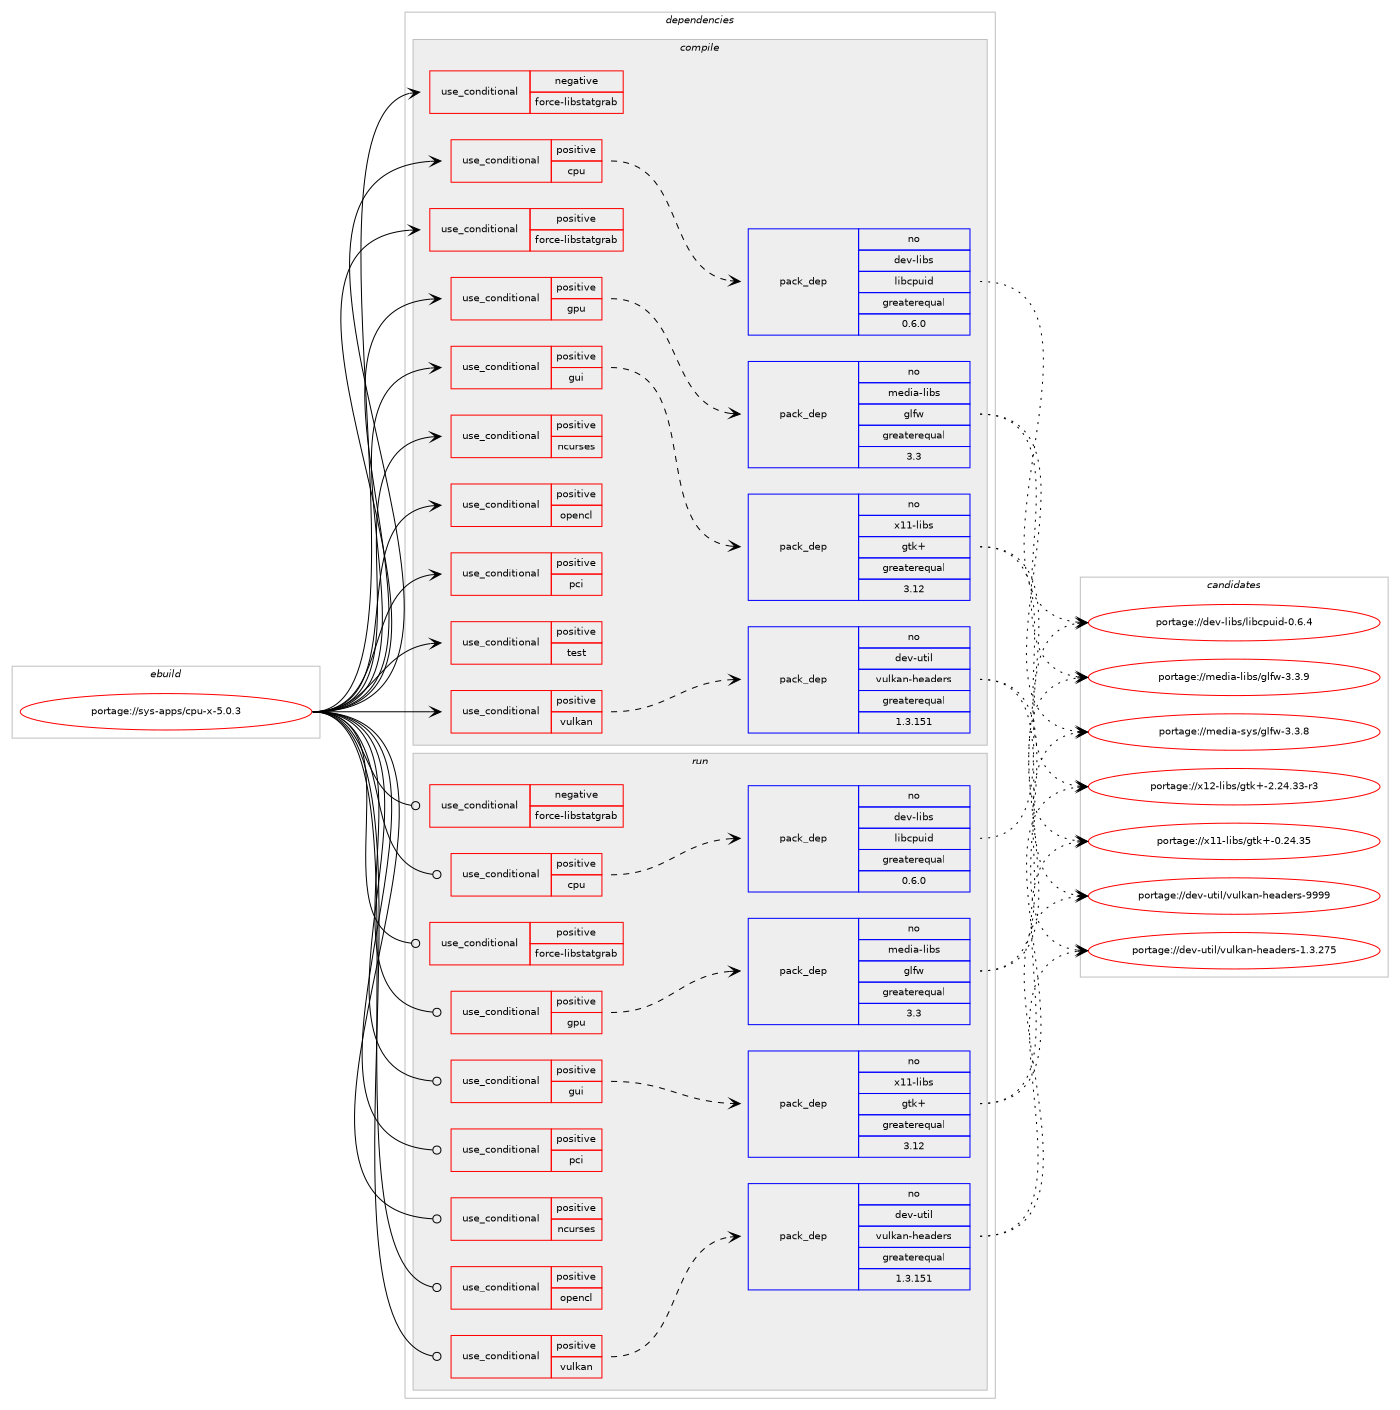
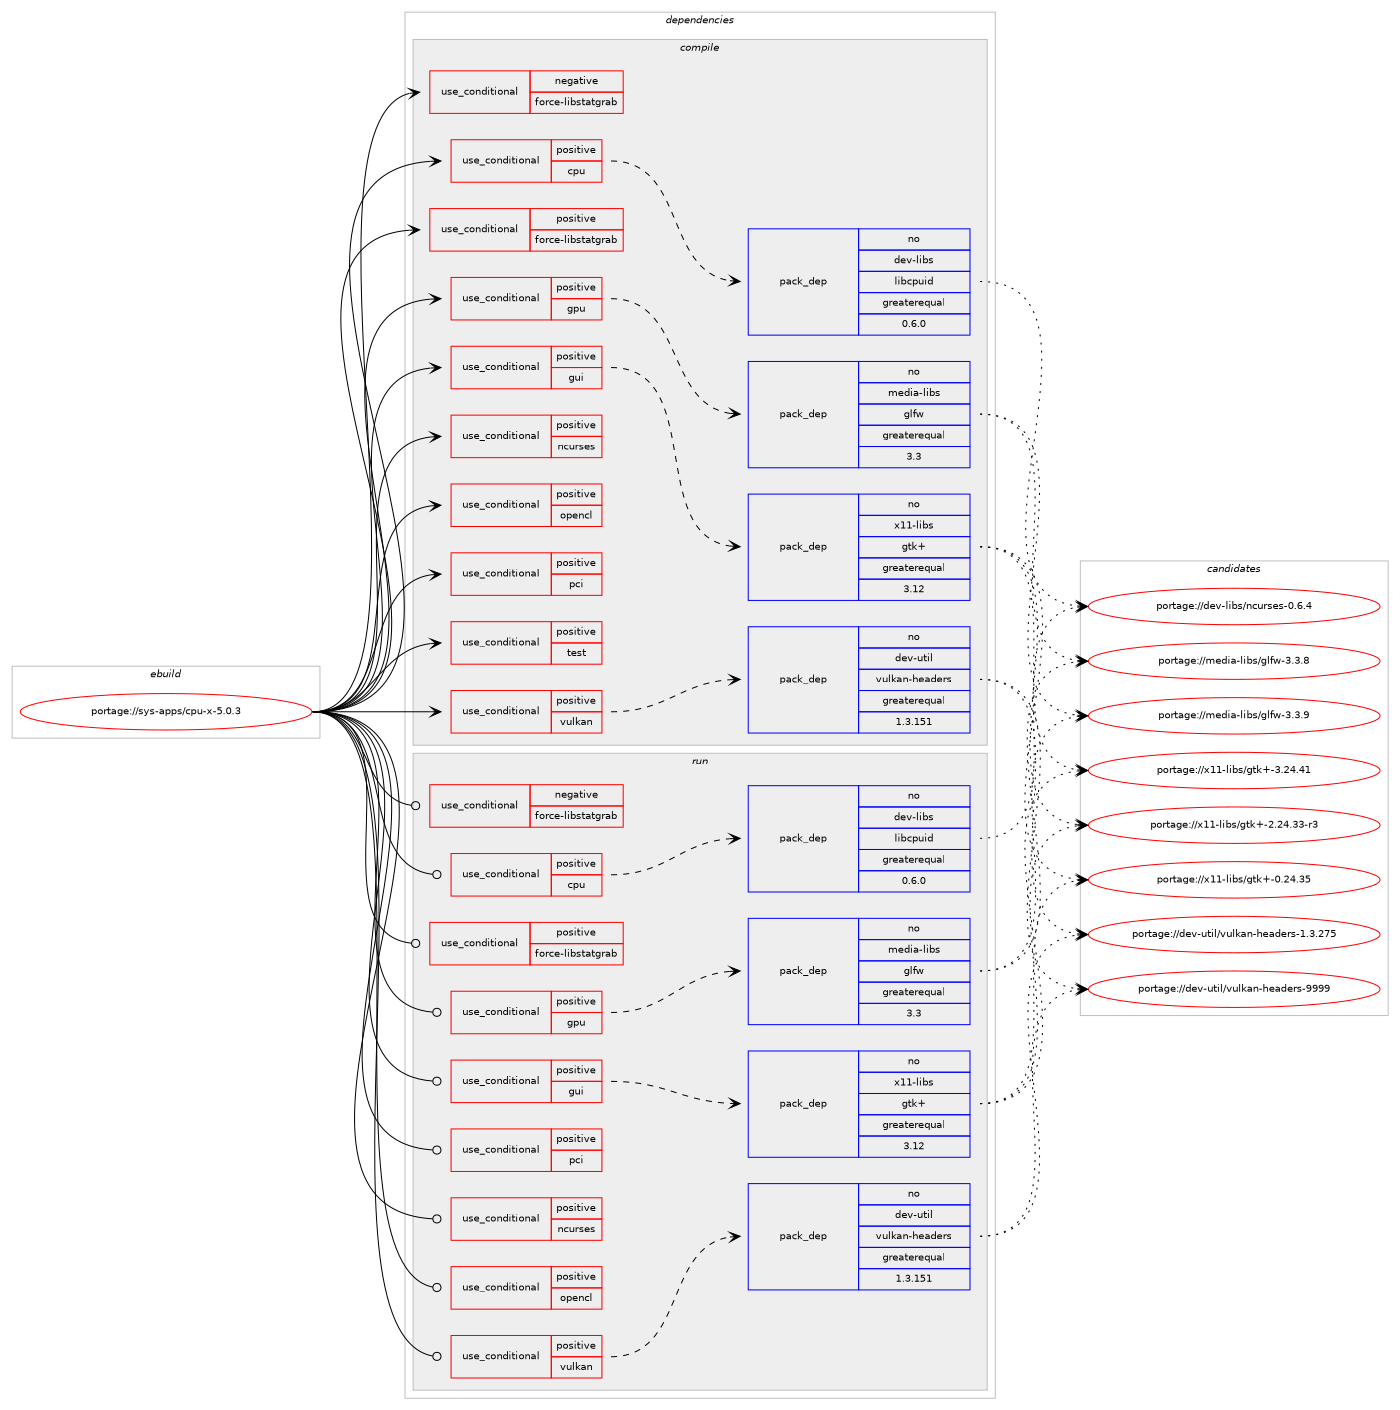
node "portage://dev-libs/libcpuid-0.6.4": label "portage://dev-libs/libcpuid-0.6.4" -> "portage://dev-libs/ncurses-0.6.4"
node "portage://media-sys/glfw-3.3.8": label "portage://media-sys/glfw-3.3.8" -> "portage://media-libs/glfw-3.3.8"
node "portage://x11-libs/gtk+-3.24.41": added
node "portage://x12-libs/gtk+-2.24.33-r3": label "portage://x12-libs/gtk+-2.24.33-r3" -> "portage://x11-libs/gtk+-2.24.33-r3"
